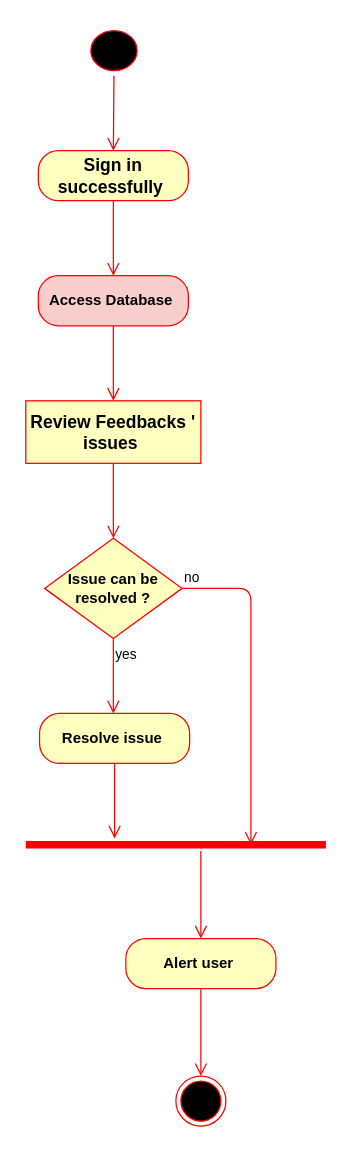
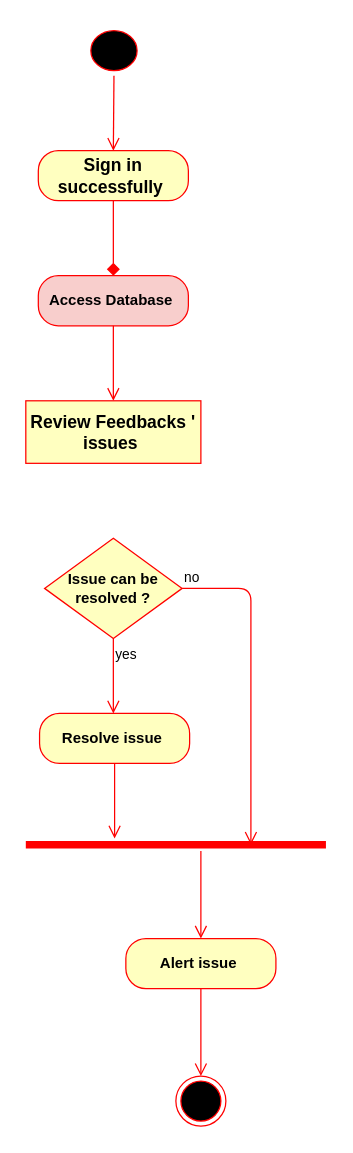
edge "Sign in successfully" -> "Access Database": arrowhead open -> diamond
edge "Review Feedbacks ' issues" -> "Issue can be resolved ?": removed
node "Alert user": label "Alert user" -> "Alert issue"
